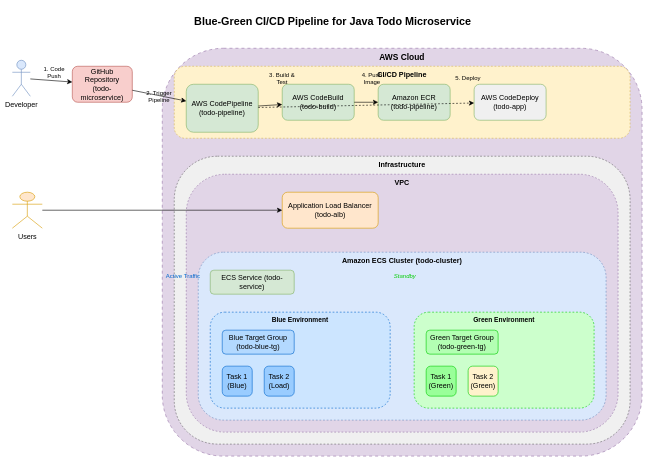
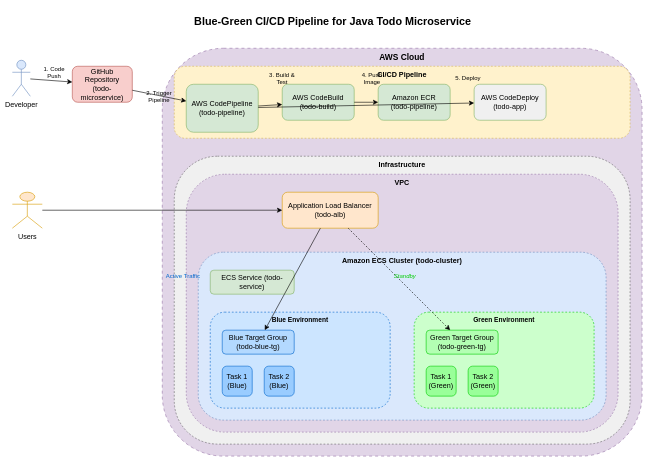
edge "AWS CodePipeline (todo-pipeline)" -> "AWS CodeDeploy (todo-app)": style dashed -> solid
edge "Application Load Balancer (todo-alb)" -> "Blue Target Group (todo-blue-tg)": added
edge "Application Load Balancer (todo-alb)" -> "Green Target Group (todo-green-tg)": added
node "Task 2 (Load)": label "Task 2 (Load)" -> "Task 2 (Blue)"
node "Task 2 (Green)": fillcolor #fff2cc -> #99ff99
